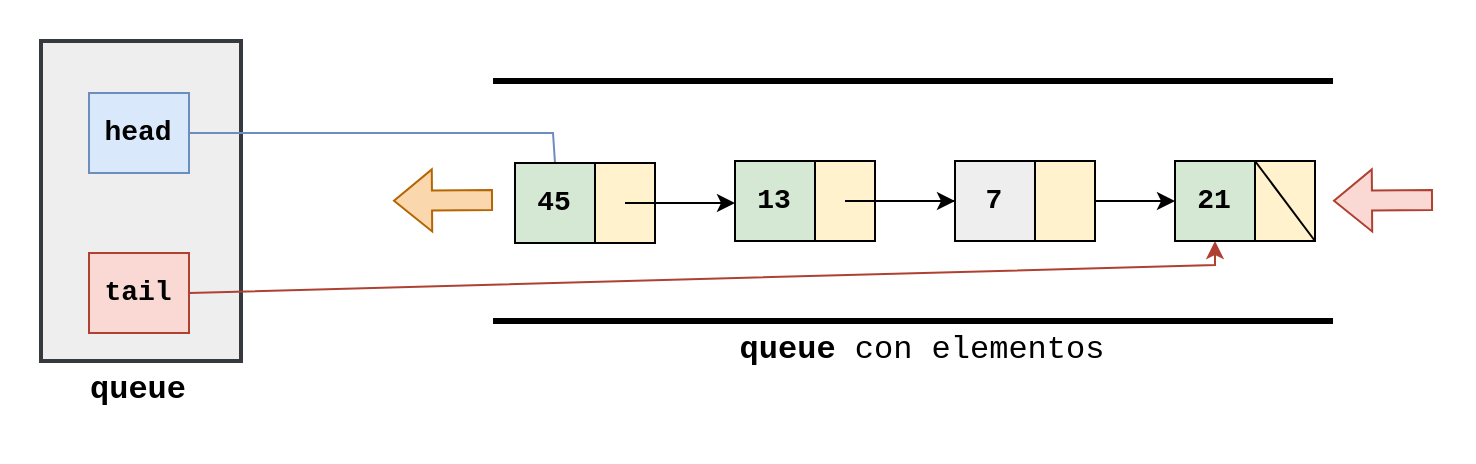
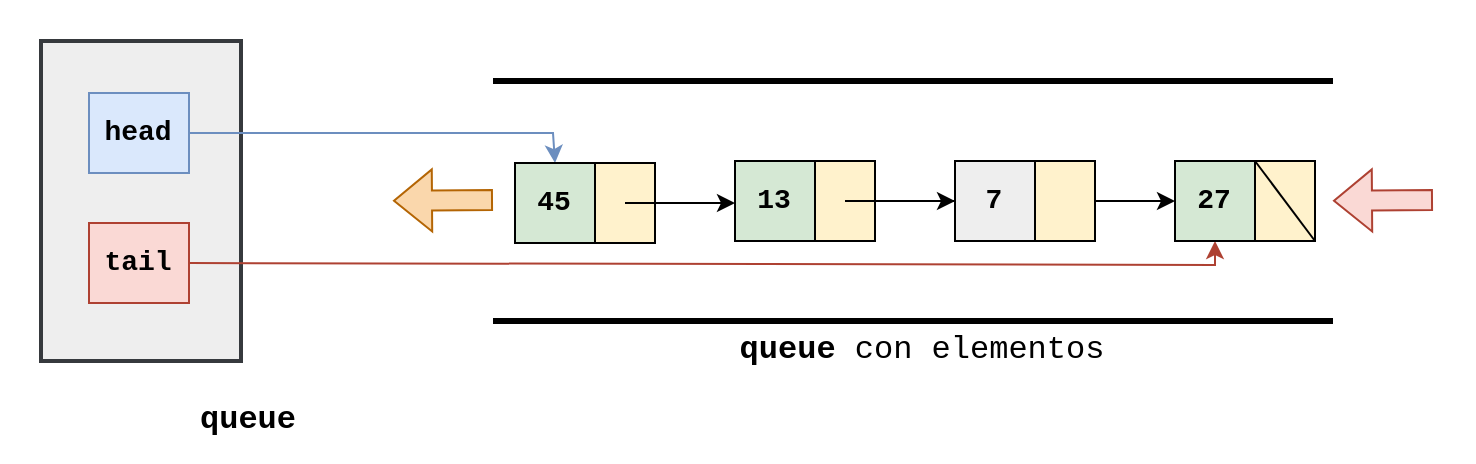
edge "head" -- "45": arrowhead none -> classic
node "21": label "21" -> "27"
node "tail": moved (139, 293) -> (139, 263)
node "queue": moved (139, 391) -> (249, 421)
